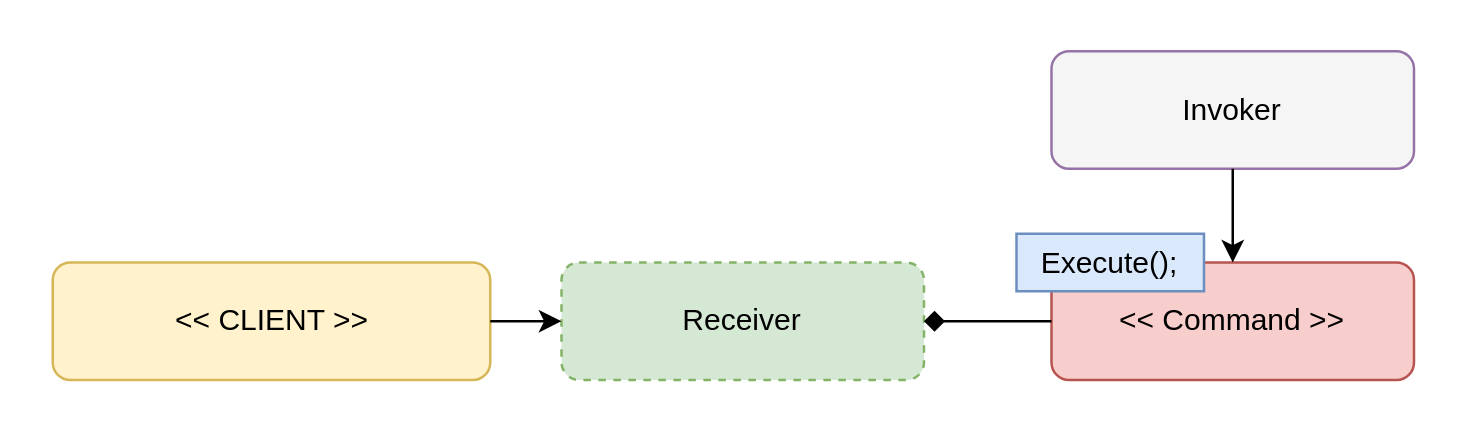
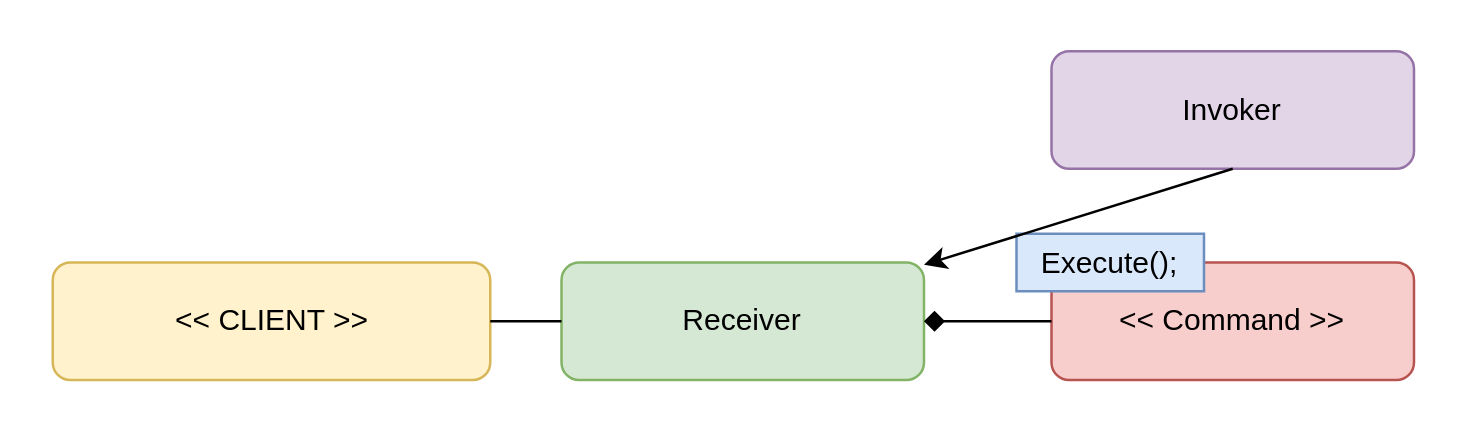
node "Invoker": fillcolor #f5f5f5 -> #e1d5e7
edge "Invoker" -> "<< Command >>": now "Invoker" -> "Receiver"
edge "<< CLIENT >>" -> "Receiver": arrowhead classic -> none
node "Receiver": style dashed -> solid
